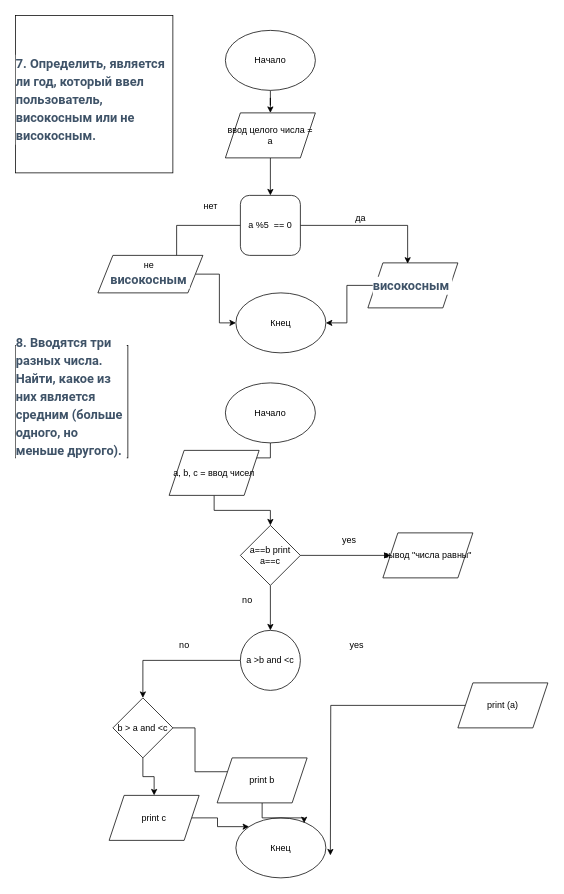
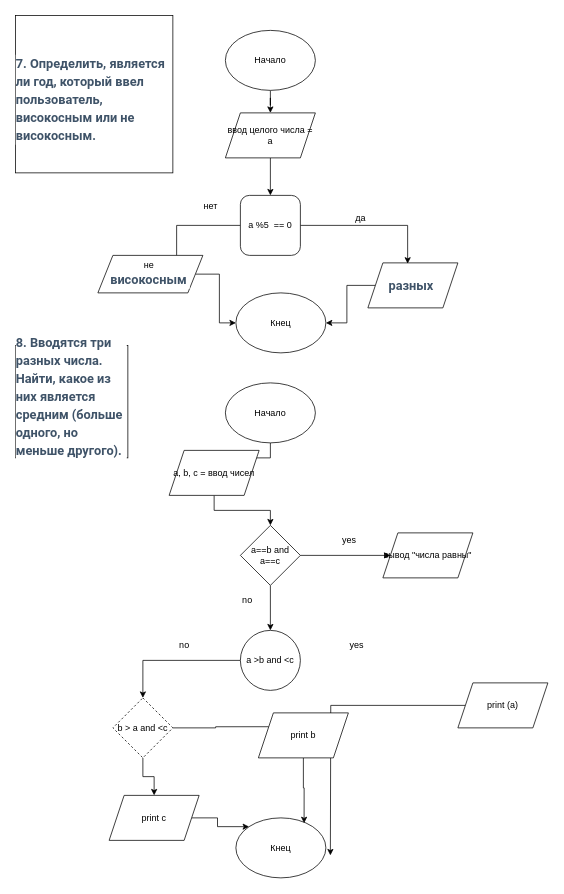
node "високосным": label "високосным" -> "разных"
node "a==b print a==c": label "a==b print a==c" -> "a==b and a==c"
node "b > а and <c": style solid -> dashed
node "print b": moved (262, 780) -> (303, 735)
